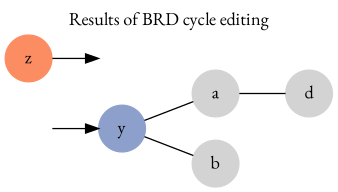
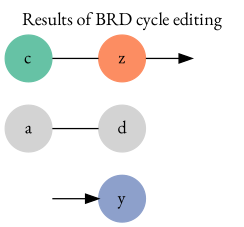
node "c": added
edge "a" -- "y": removed
node "b": removed
